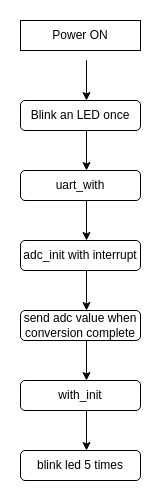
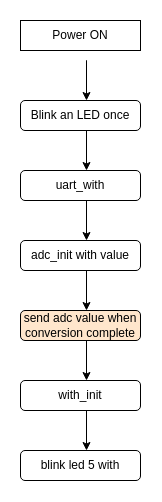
node "adc_init with interrupt": label "adc_init with interrupt" -> "adc_init with value"
node "send adc value when conversion complete": fillcolor #ffffff -> #ffe6cc
node "blink led 5 times": label "blink led 5 times" -> "blink led 5 with"
